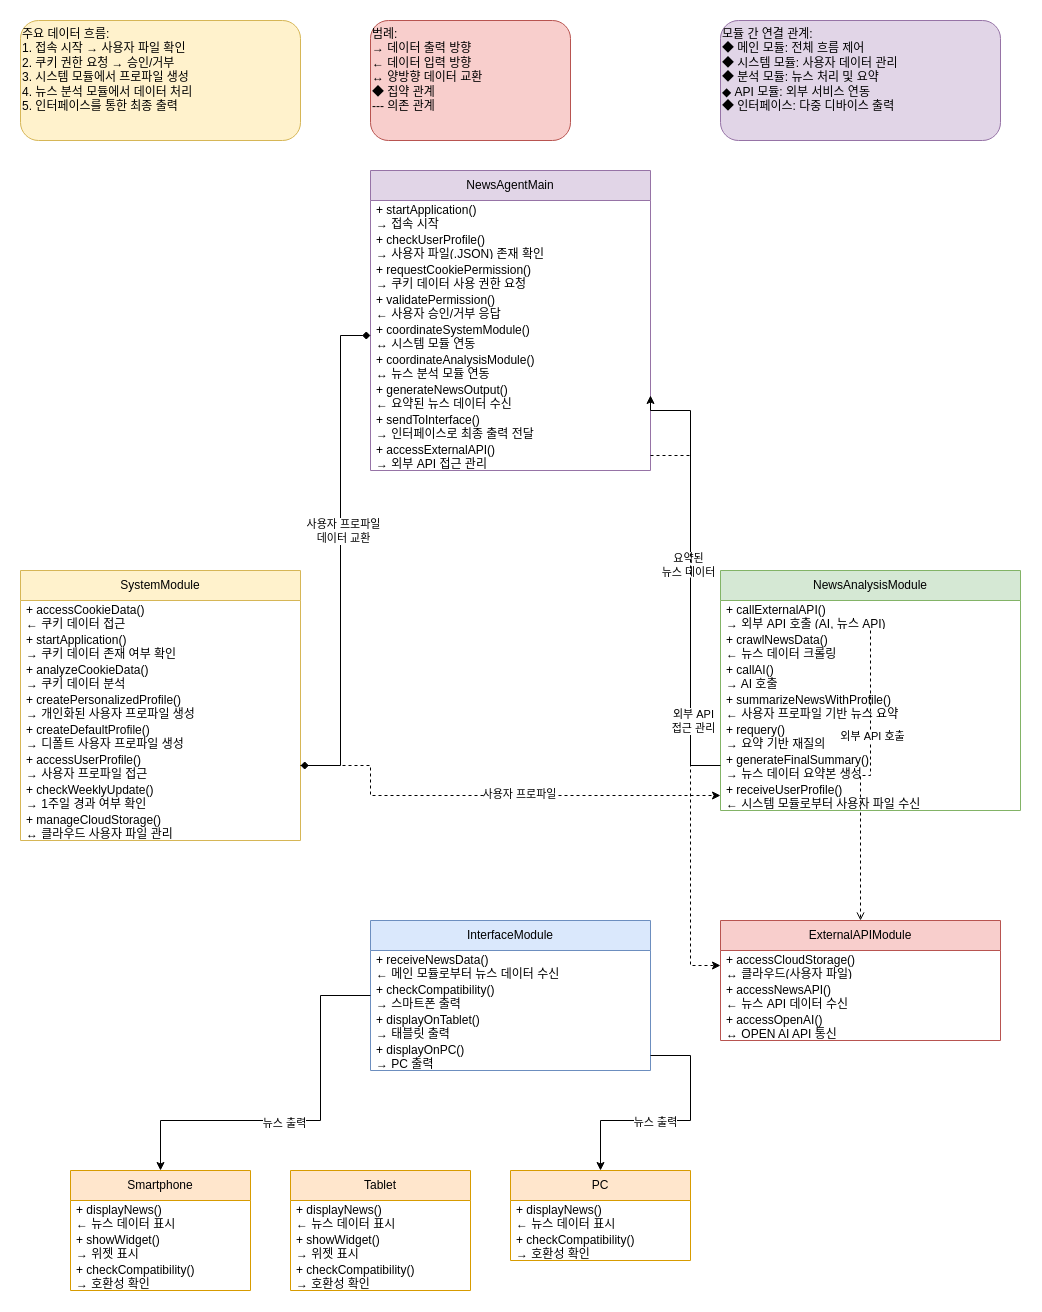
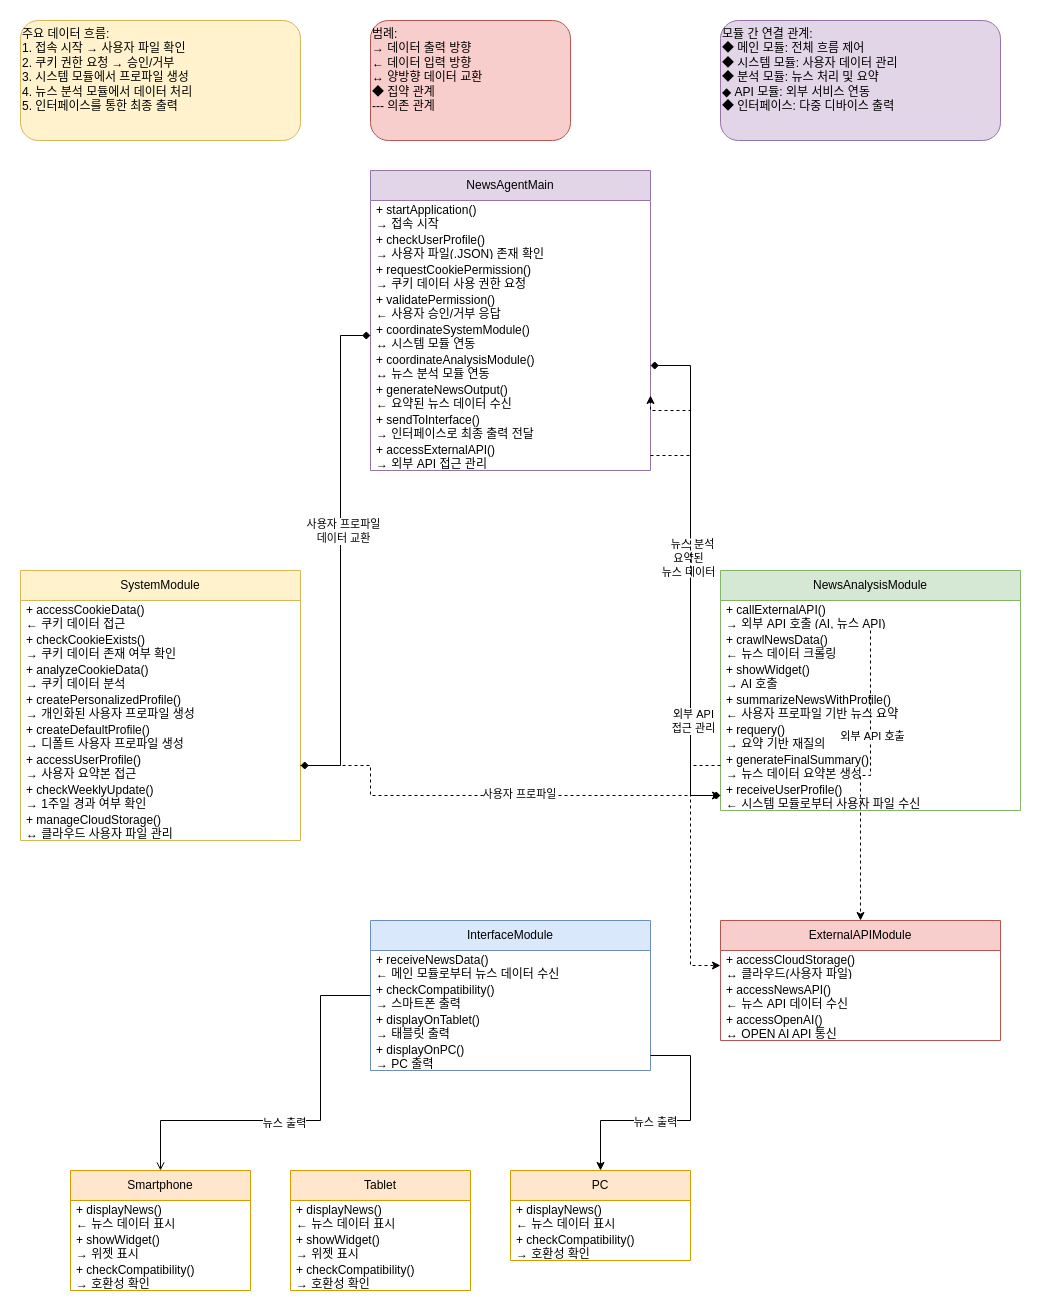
edge "+ coordinateAnalysisModule() ↔ 뉴스 분석 모듈 연동" -- "+ receiveUserProfile() ← 시스템 모듈로부터 사용자 파일 수신": added, label "뉴스 분석 요청/응답"
edge "+ generateFinalSummary() → 뉴스 데이터 요약본 생성" -> "+ generateNewsOutput() ← 요약된 뉴스 데이터 수신": style solid -> dashed
node "+ startApplication() → 쿠키 데이터 존재 여부 확인": label "+ startApplication() → 쿠키 데이터 존재 여부 확인" -> "+ checkCookieExists() → 쿠키 데이터 존재 여부 확인"
node "+ callAI() → AI 호출": label "+ callAI() → AI 호출" -> "+ showWidget() → AI 호출"
node "+ accessUserProfile() → 사용자 프로파일 접근": label "+ accessUserProfile() → 사용자 프로파일 접근" -> "+ accessUserProfile() → 사용자 요약본 접근"
edge "+ callExternalAPI() → 외부 API 호출 (AI, 뉴스 API)" -> "ExternalAPIModule": arrowhead open -> classic
edge "+ checkCompatibility() → 스마트폰 출력" -> "Smartphone": arrowhead classic -> open
